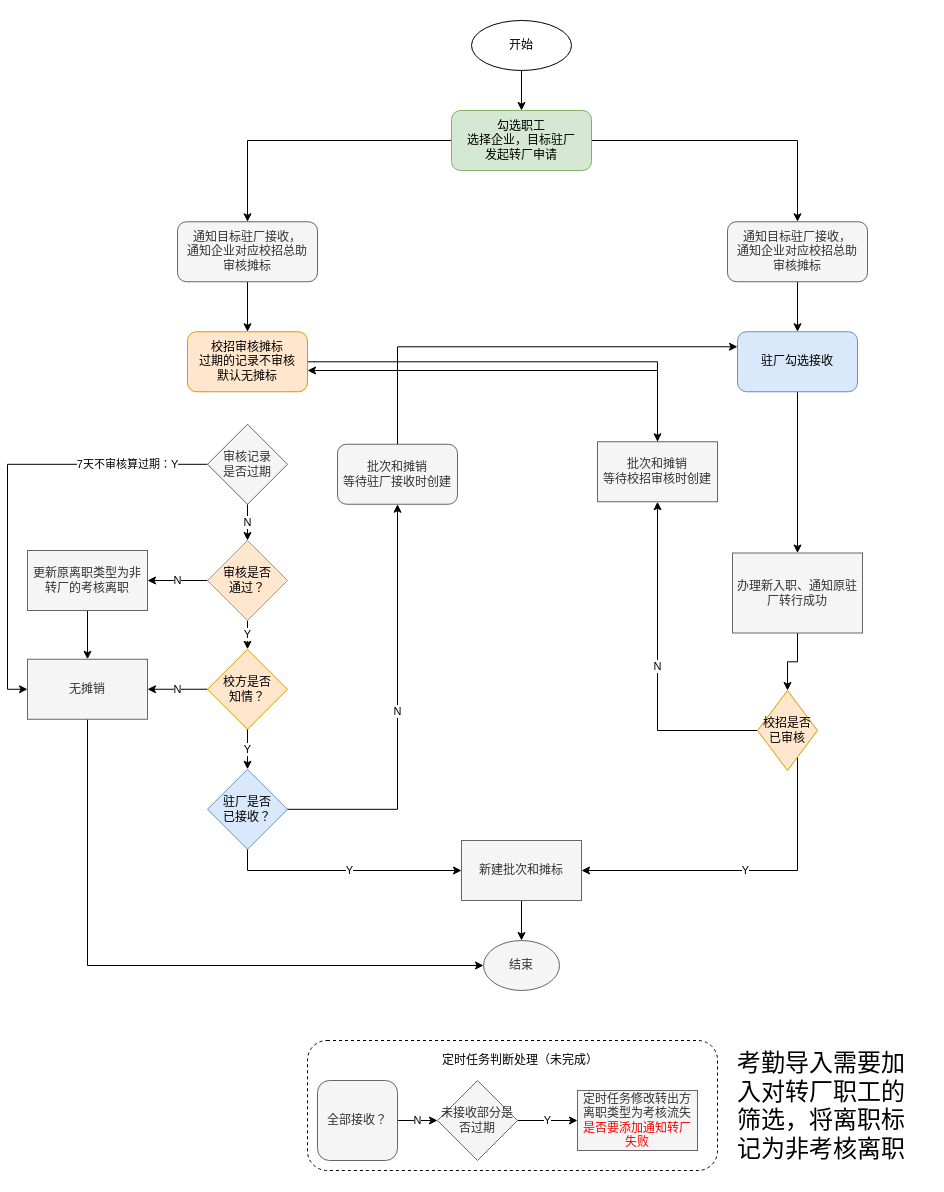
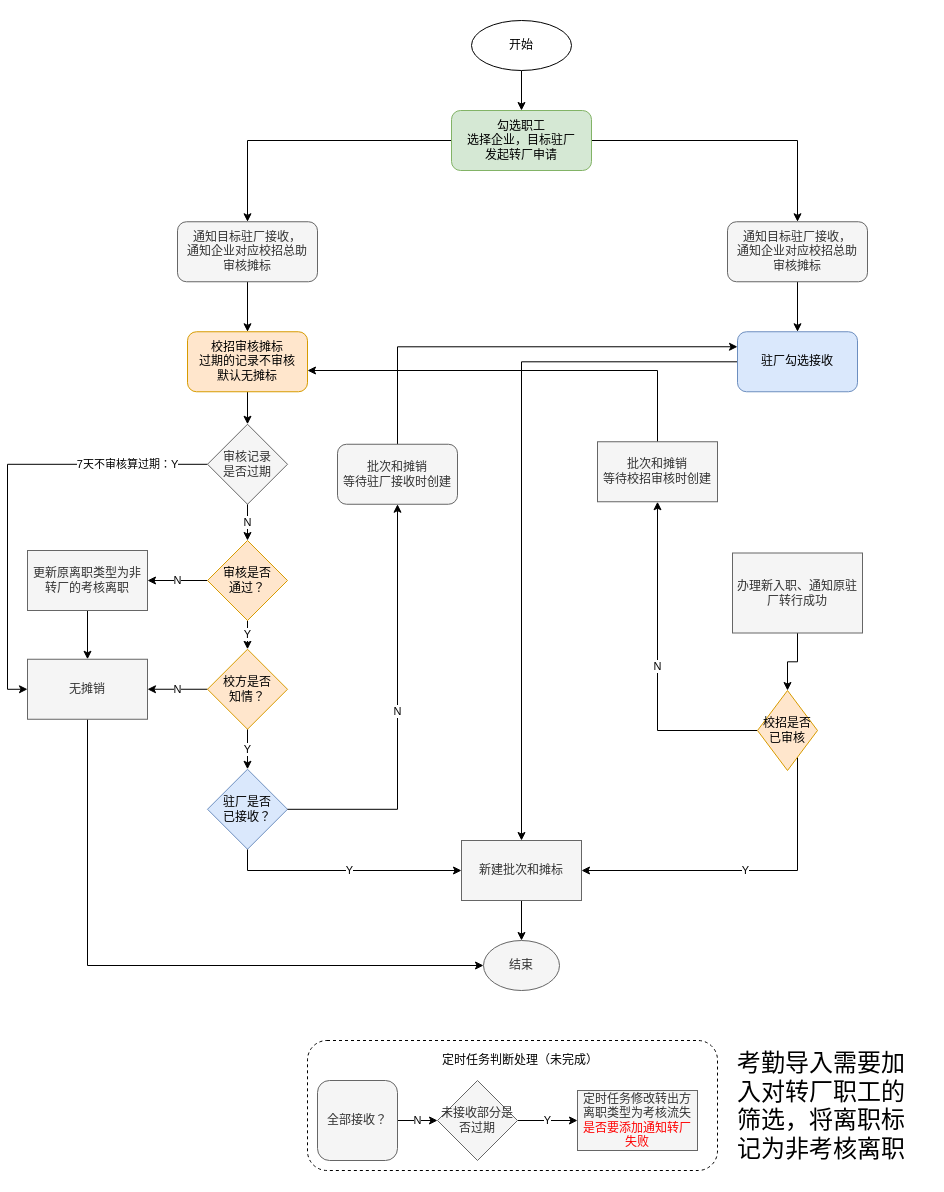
edge "校招审核摊标 过期的记录不审核 默认无摊标" -> "批次和摊销 等待校招审核时创建": now "校招审核摊标 过期的记录不审核 默认无摊标" -> "审核记录 是否过期"
edge "驻厂勾选接收" -> "办理新入职、通知原驻厂转行成功": now "驻厂勾选接收" -> "新建批次和摊标"
